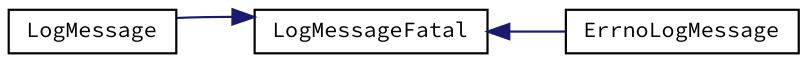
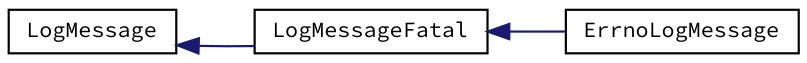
edge "LogMessage" -> "LogMessageFatal": reversed
